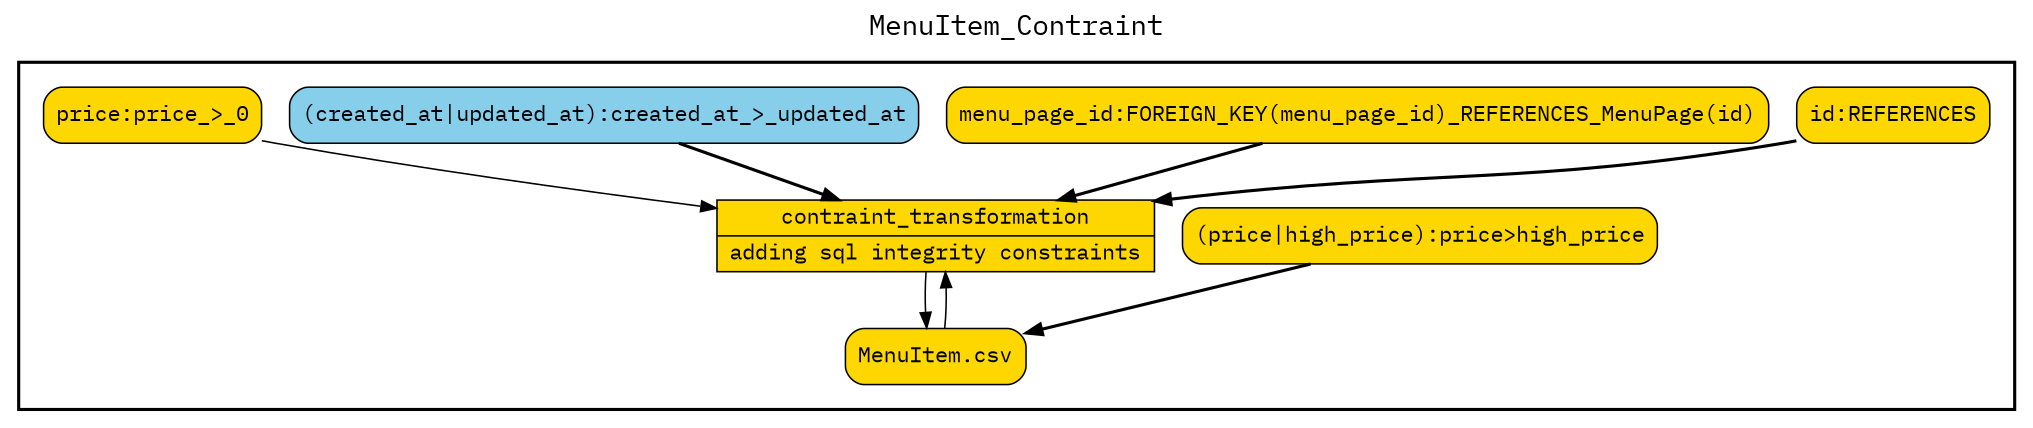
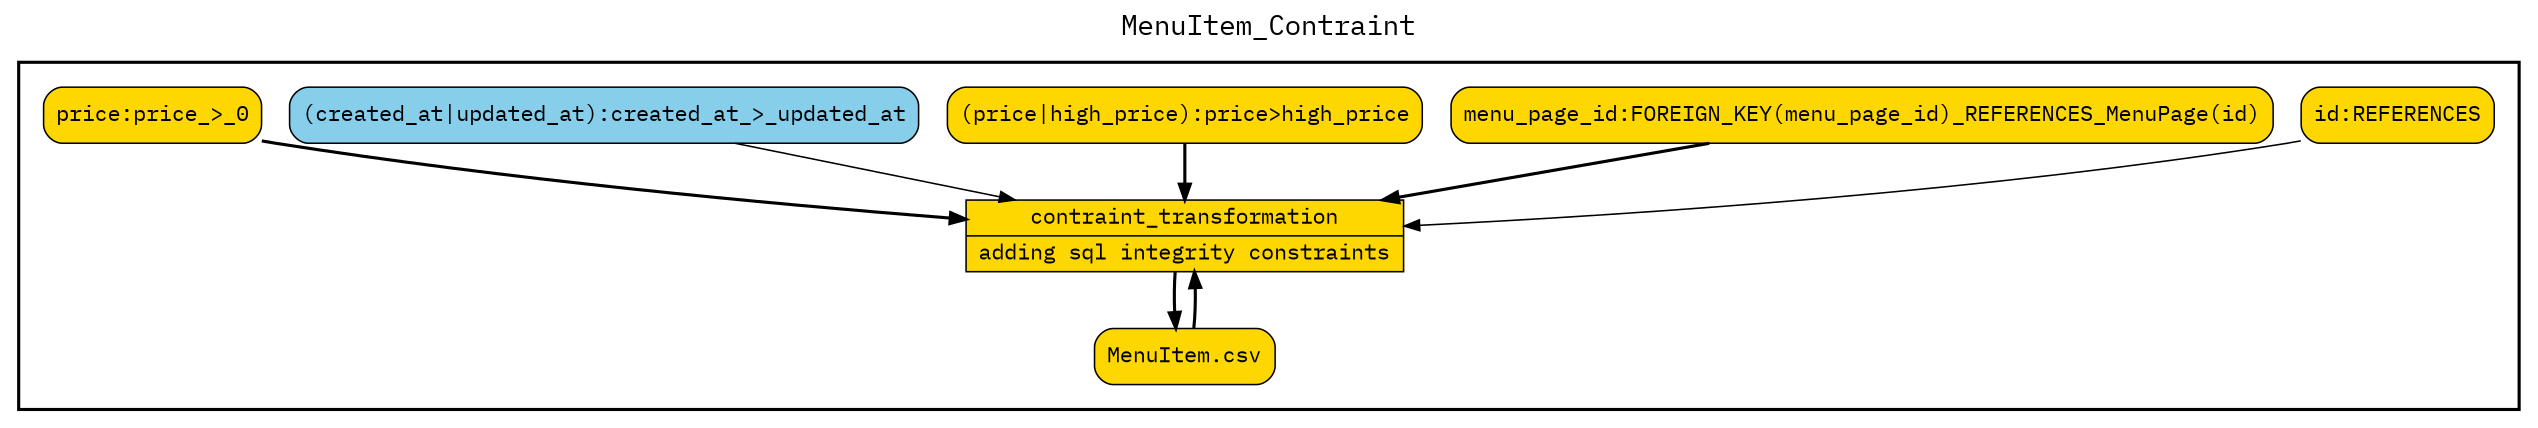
edge "(created_at|updated_at):created_at_>_updated_at" -> "contraint_transformation": style bold -> solid
edge "id:REFERENCES" -> "contraint_transformation": style bold -> solid
edge "price:price_>_0" -> "contraint_transformation": style solid -> bold
edge "contraint_transformation" -> "MenuItem.csv": style solid -> bold
edge "(price|high_price):price>high_price" -> "MenuItem.csv": now "(price|high_price):price>high_price" -> "contraint_transformation"
edge "MenuItem.csv" -> "contraint_transformation": style solid -> bold
